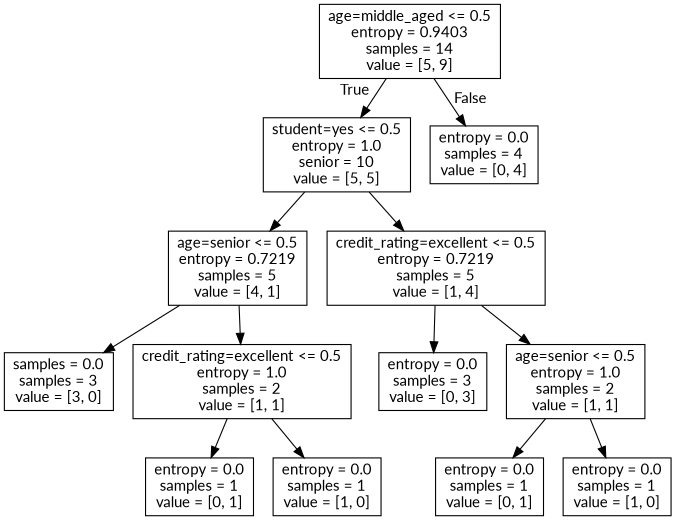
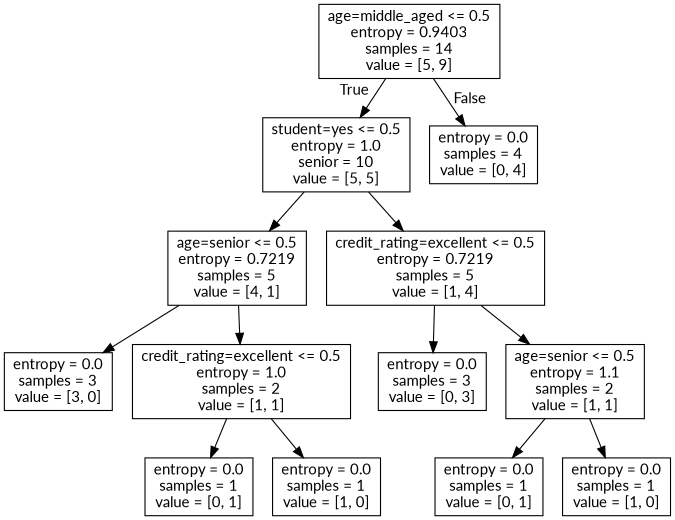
node "samples = 0.0 samples = 3 value = [3, 0]": label "samples = 0.0 samples = 3 value = [3, 0]" -> "entropy = 0.0 samples = 3 value = [3, 0]"
node "age=senior <= 0.5 entropy = 1.0 samples = 2 value = [1, 1]": label "age=senior <= 0.5 entropy = 1.0 samples = 2 value = [1, 1]" -> "age=senior <= 0.5 entropy = 1.1 samples = 2 value = [1, 1]"
